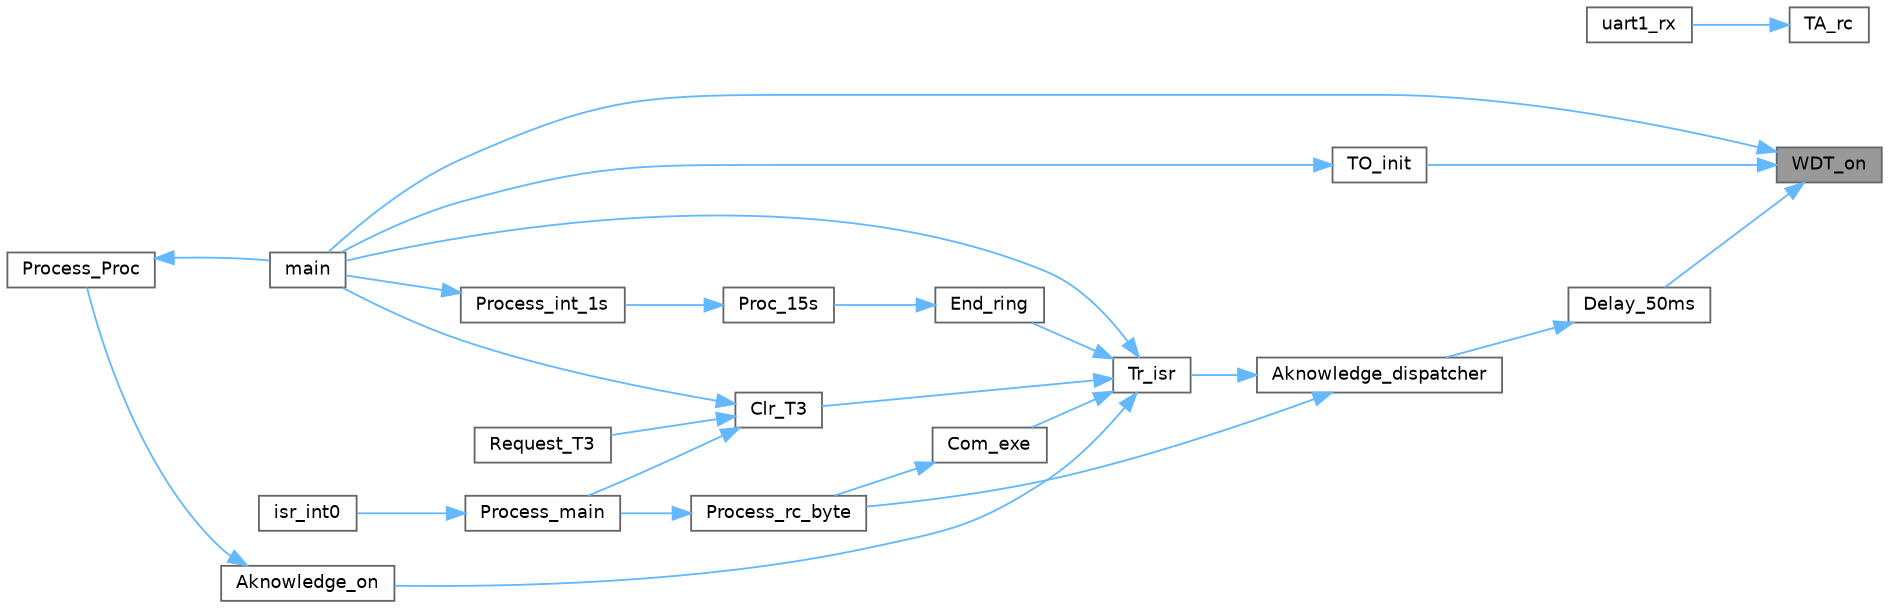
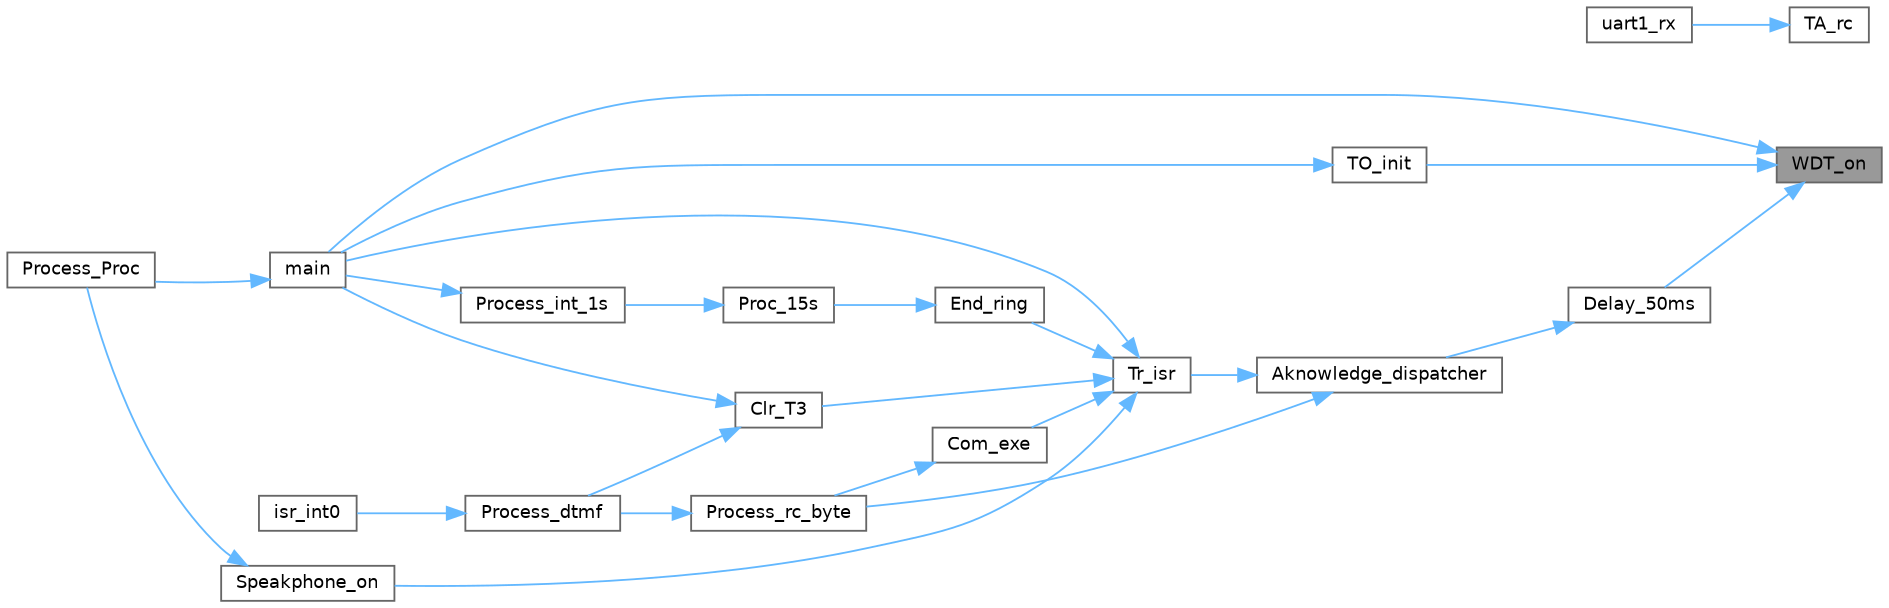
edge "main" -> "Process_Proc": reversed
node "Request_T3": removed
node "Process_main": label "Process_main" -> "Process_dtmf"
node "Aknowledge_on": label "Aknowledge_on" -> "Speakphone_on"
